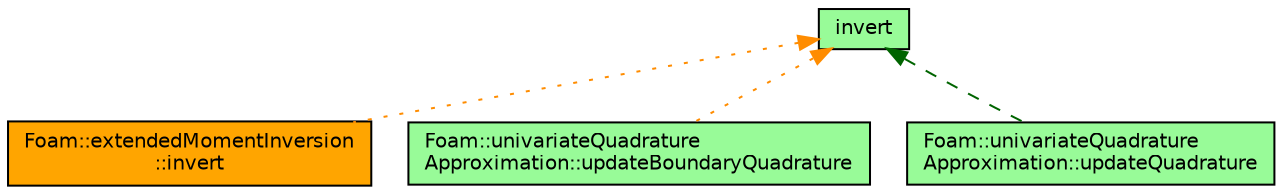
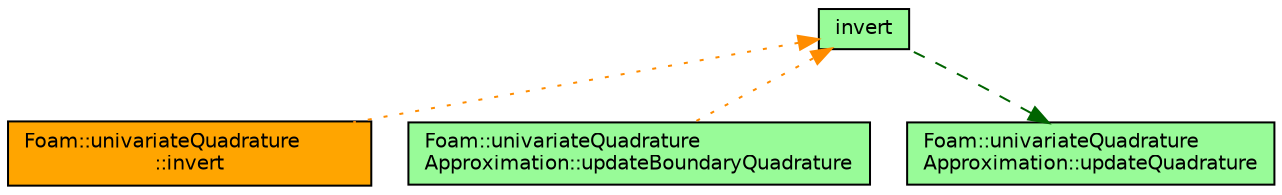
edge "Foam::univariateQuadrature Approximation::updateQuadrature" -> "invert": reversed
node "Foam::extendedMomentInversion ::invert": label "Foam::extendedMomentInversion ::invert" -> "Foam::univariateQuadrature ::invert"
